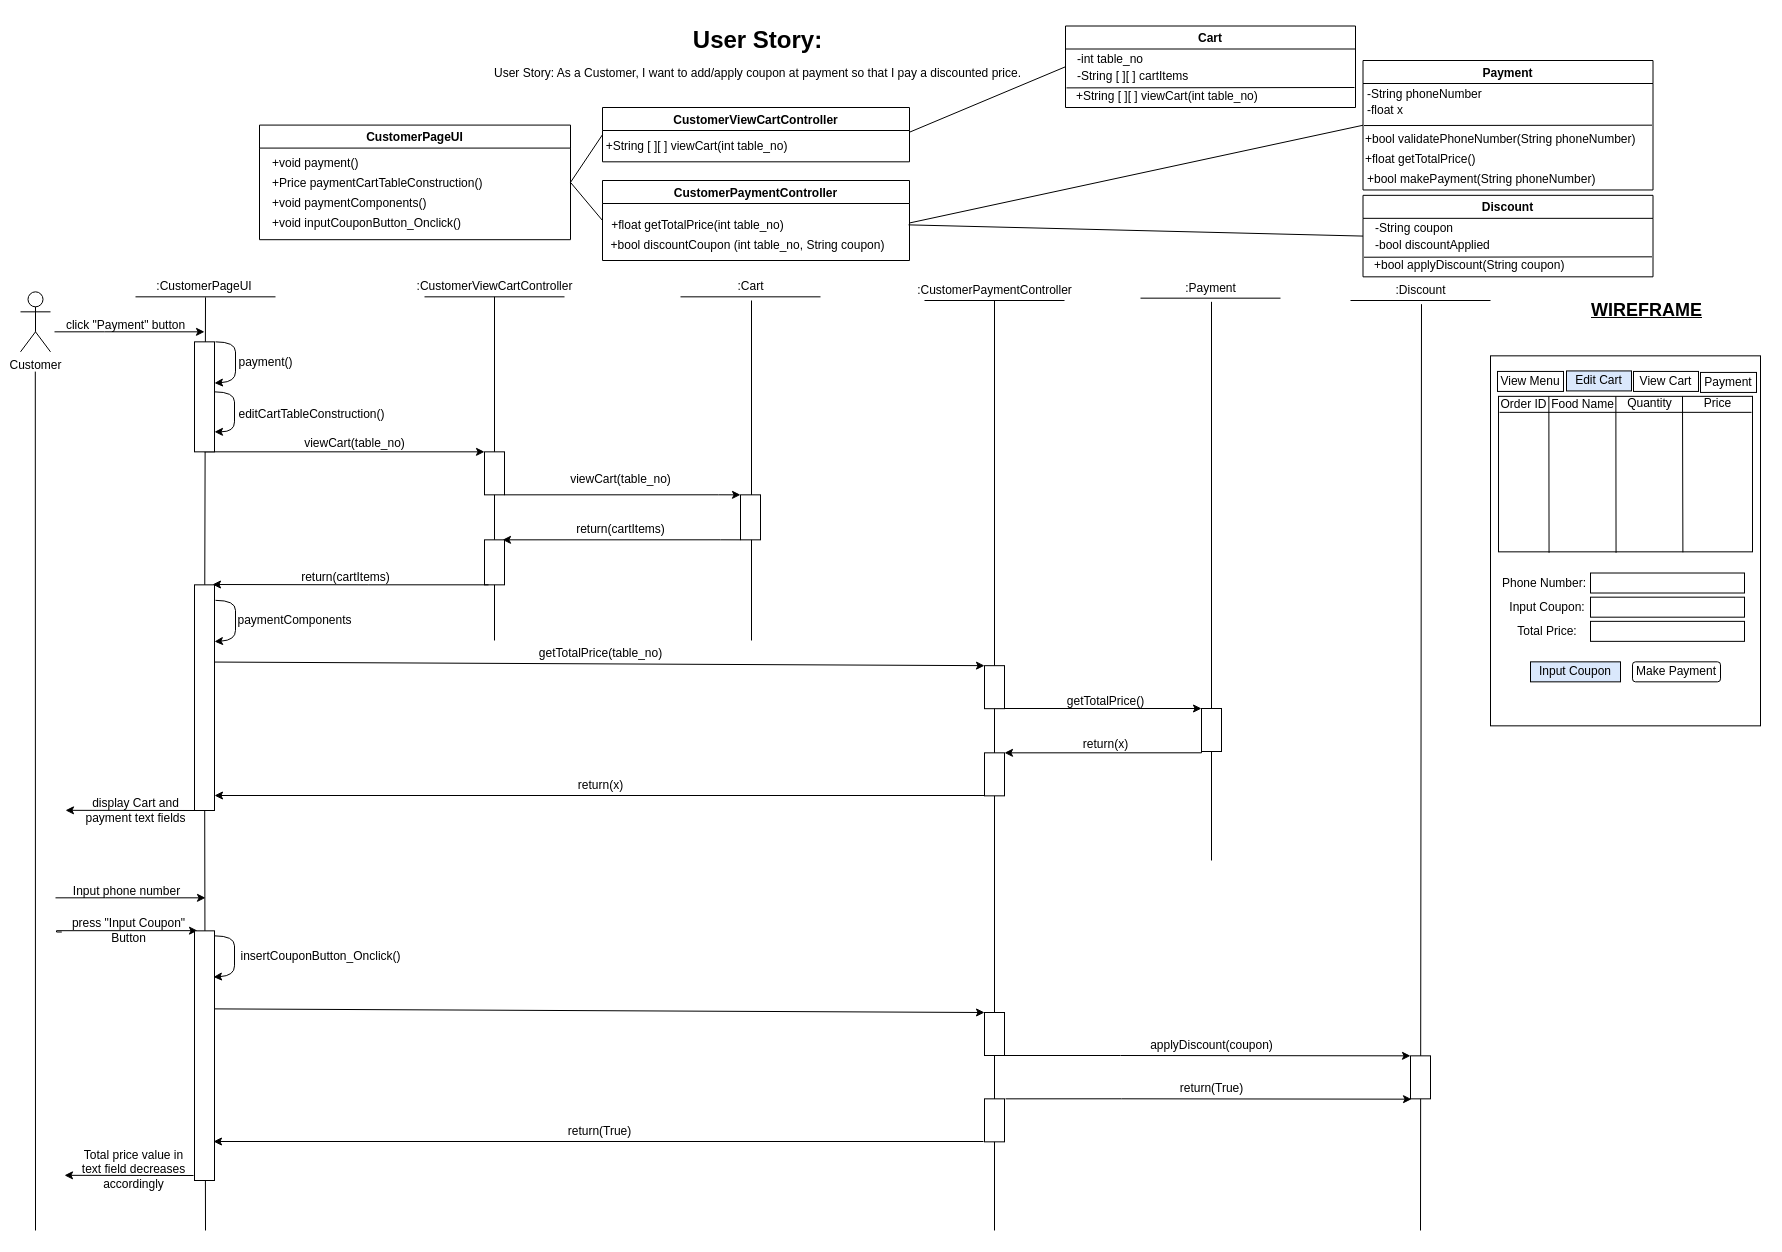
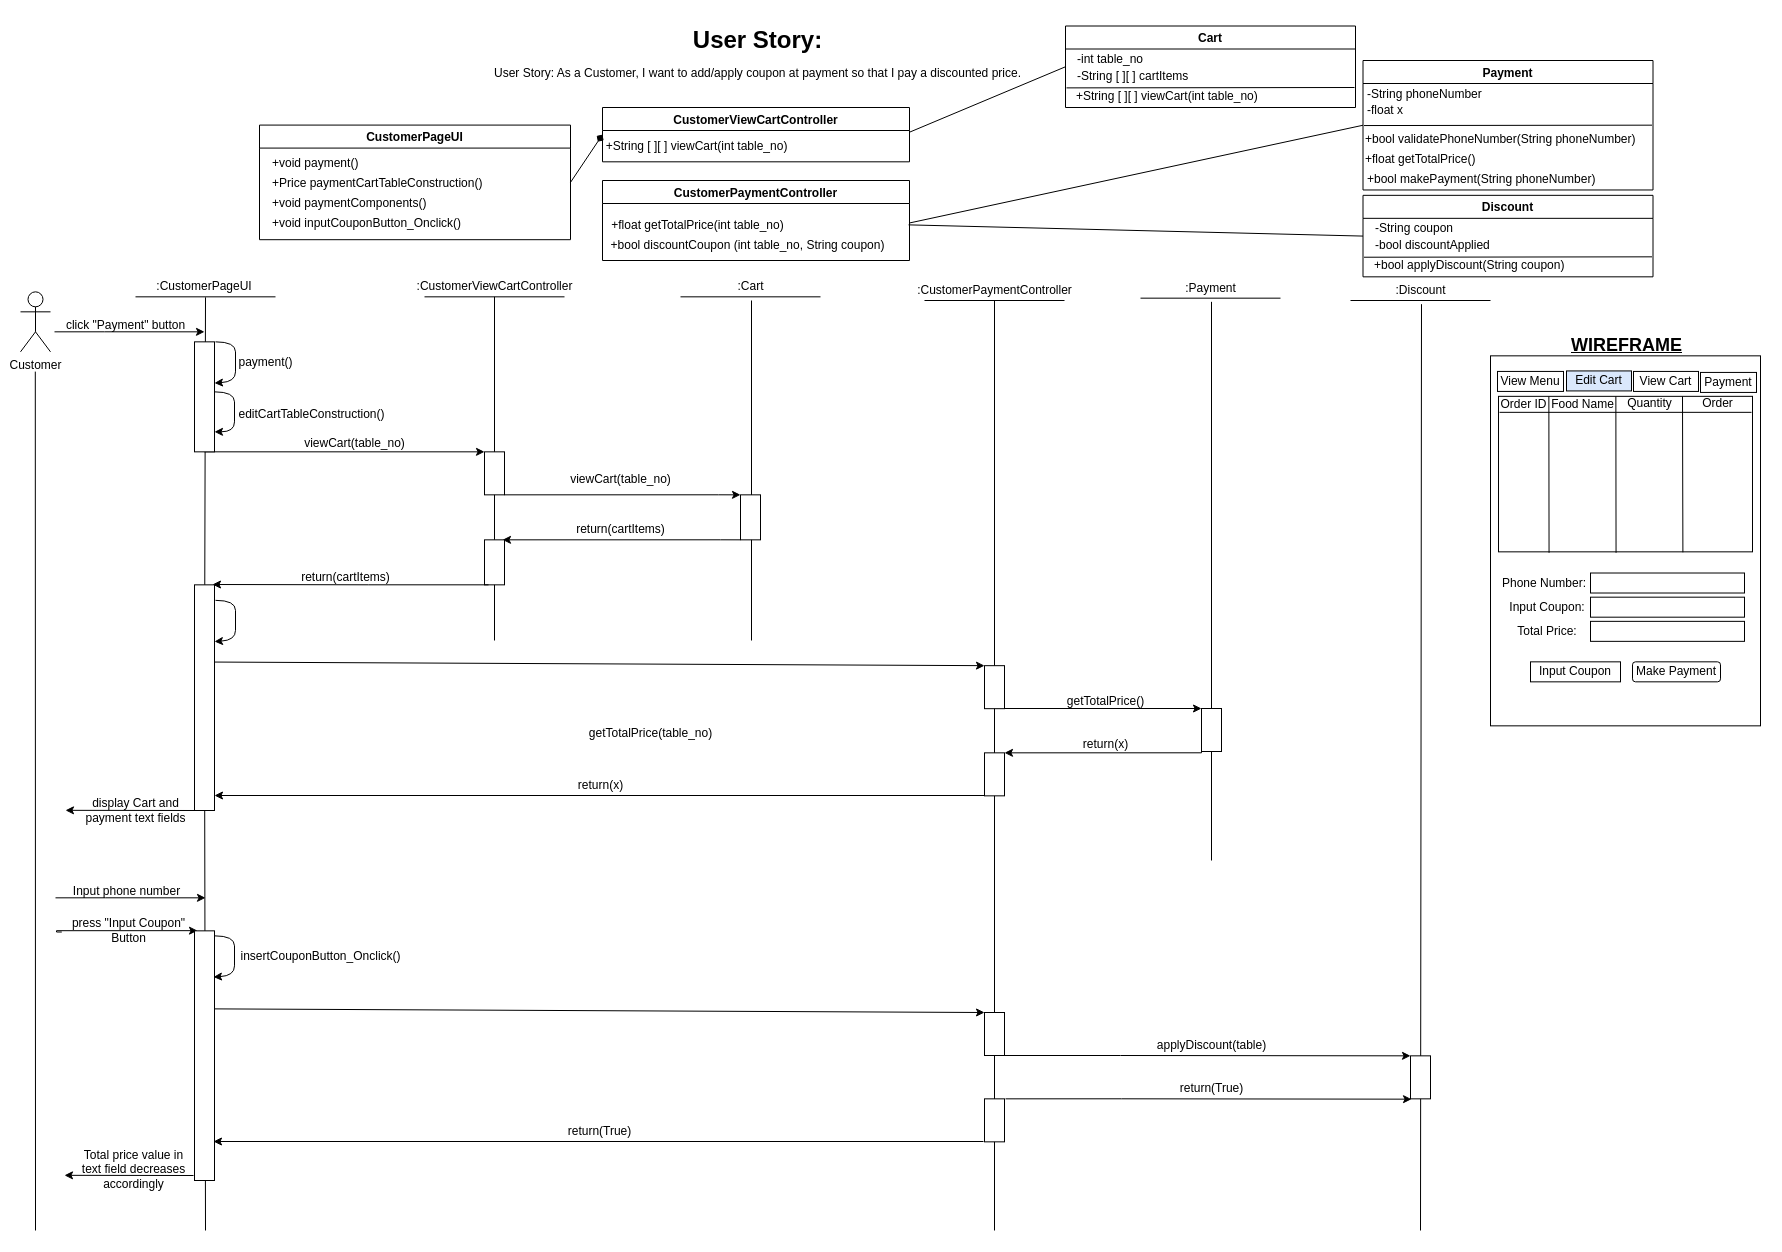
edge "CustomerViewCartController" -- "CustomerPageUI": arrowhead none -> diamond
edge "CustomerPageUI" -- "CustomerPaymentController": removed
node "WIREFRAME": moved (1647, 311) -> (1627, 346)
node "Price": label "Price" -> "Order"
node "paymentComponents": removed
node "getTotalPrice(table_no)": moved (601, 654) -> (651, 734)
node "Input Coupon": fillcolor #dae8fc -> #ffffff
node "applyDiscount(coupon)": label "applyDiscount(coupon)" -> "applyDiscount(table)"
